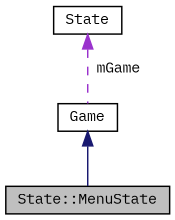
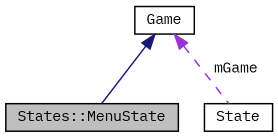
edge "Game" -> "State": reversed
node "State::MenuState": label "State::MenuState" -> "States::MenuState"
